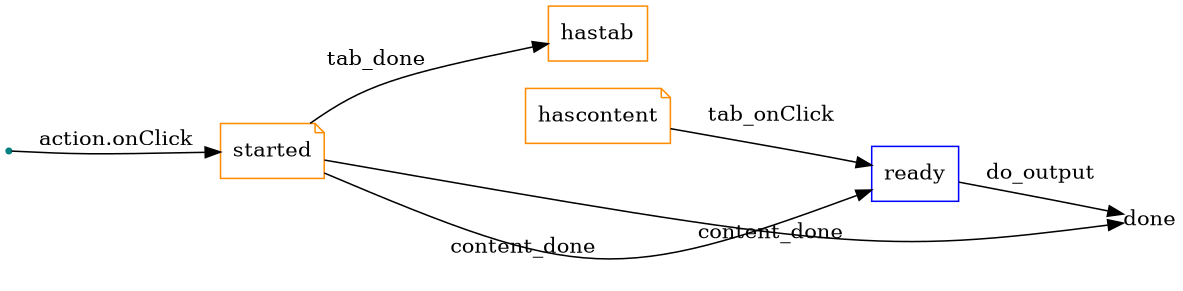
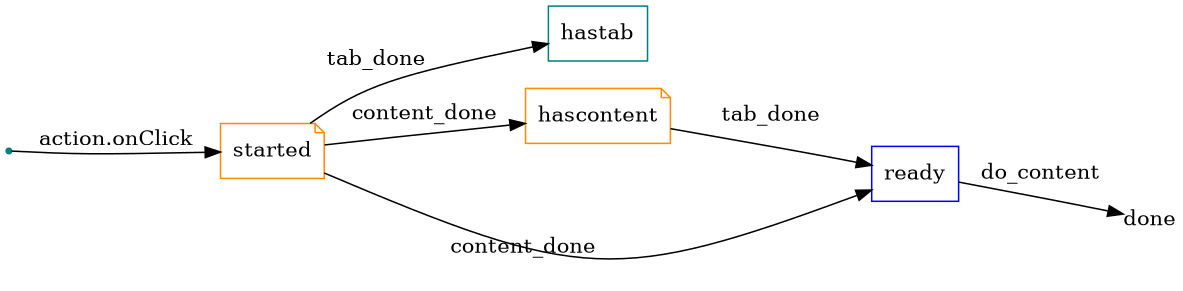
node "hastab": color darkorange -> teal
edge "hascontent" -> "ready": label "tab_onClick" -> "tab_done"
edge "ready" -> "done": label "do_output" -> "do_content"
edge "started" -> "done": now "started" -> "hascontent"
